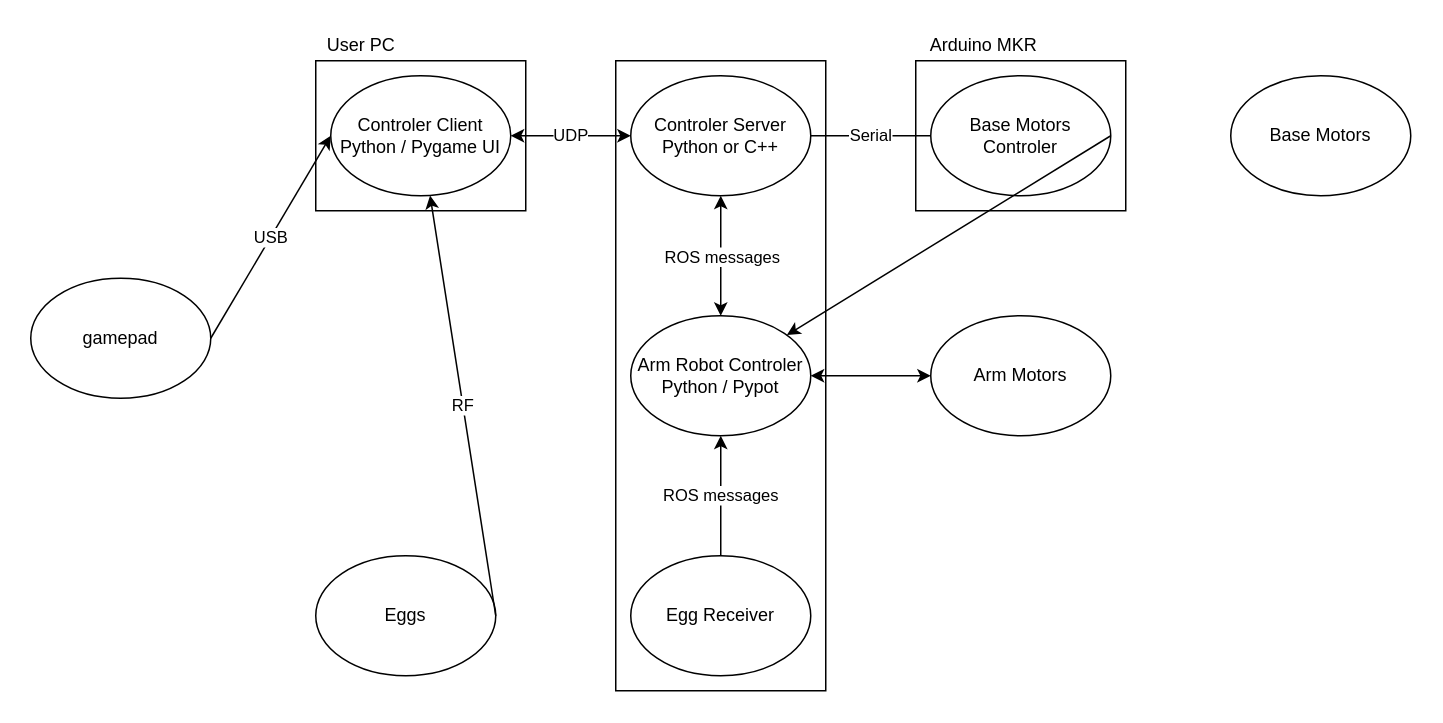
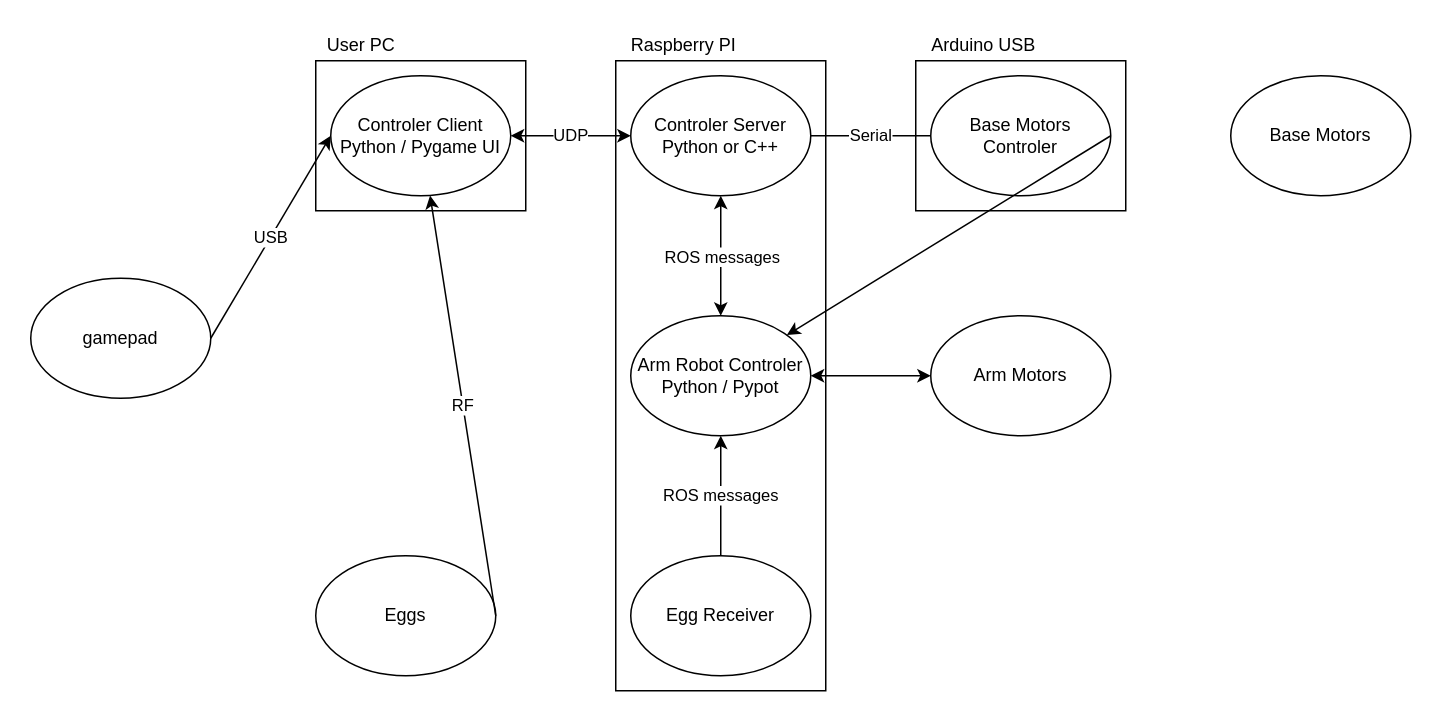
node "Raspberry PI": added
node "Arduino MKR": label "Arduino MKR" -> "Arduino USB"
